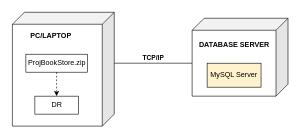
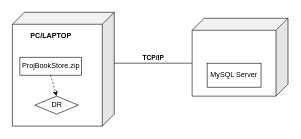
node "DATABASE SERVER": removed
node "ProjBookStore.zip": moved (57, 63) -> (51, 66)
node "MySQL Server": fillcolor #fff2cc -> #ffffff
node "DR": shape rectangle -> diamond
